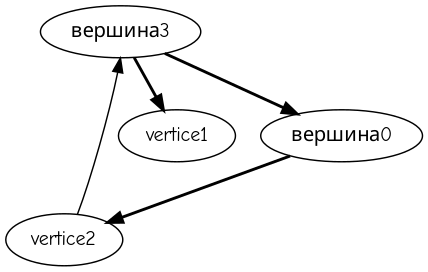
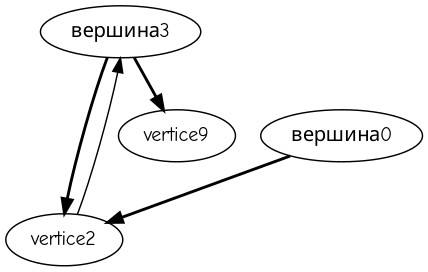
edge "вершина3" -> "вершина0": now "вершина3" -> "vertice2"
node "vertice1": label "vertice1" -> "vertice9"
